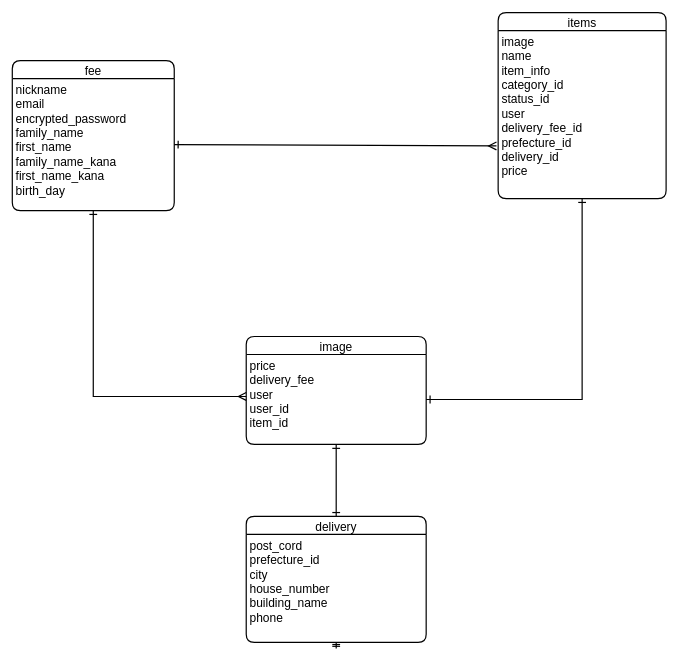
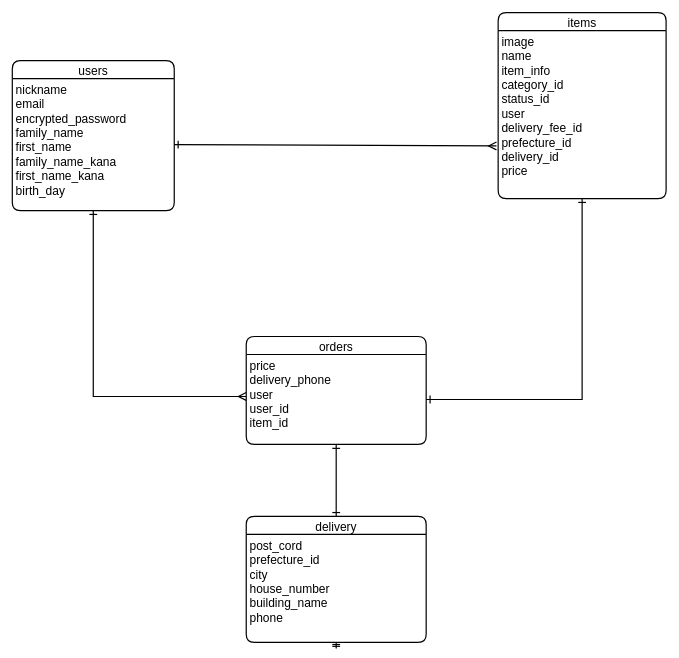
node "fee": label "fee" -> "users"
node "image": label "image" -> "orders"
node "price delivery_fee user user_id item_id": label "price delivery_fee user user_id item_id" -> "price delivery_phone user user_id item_id"
